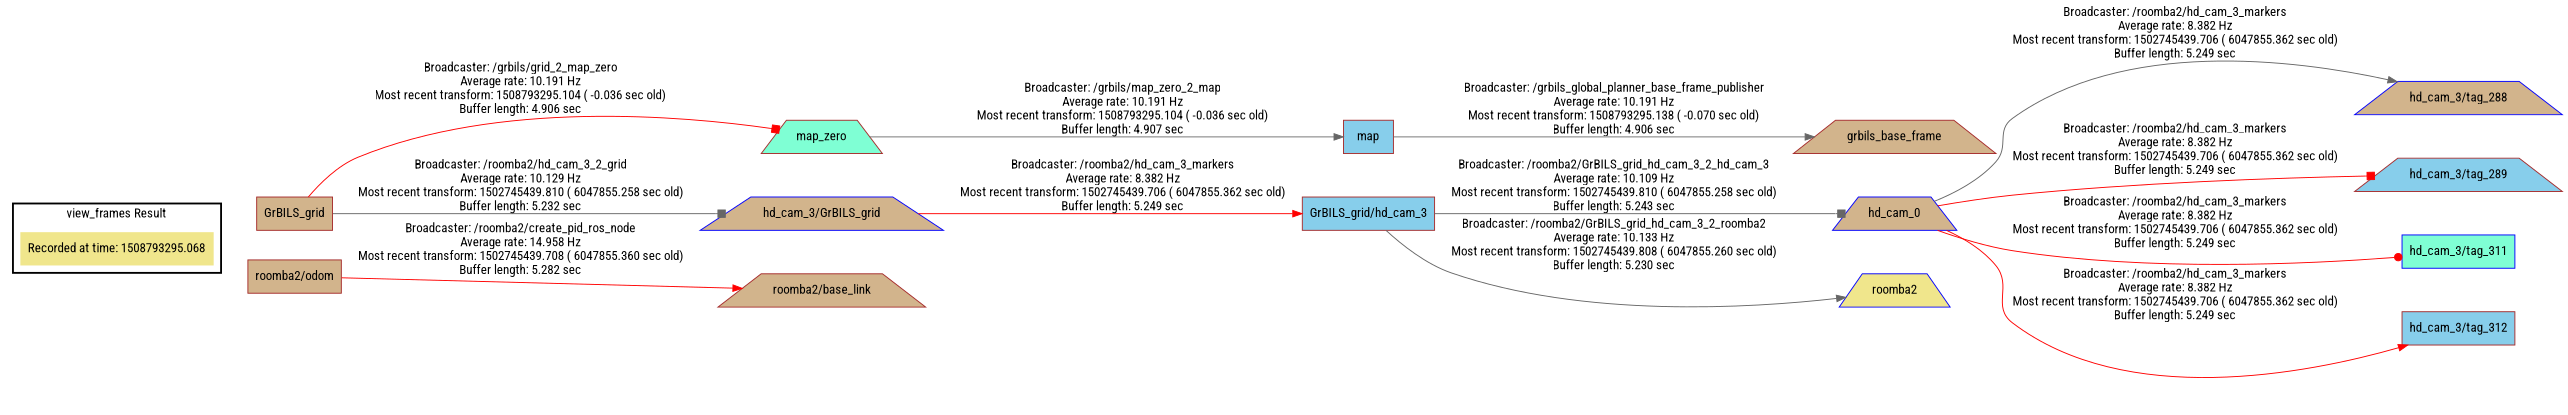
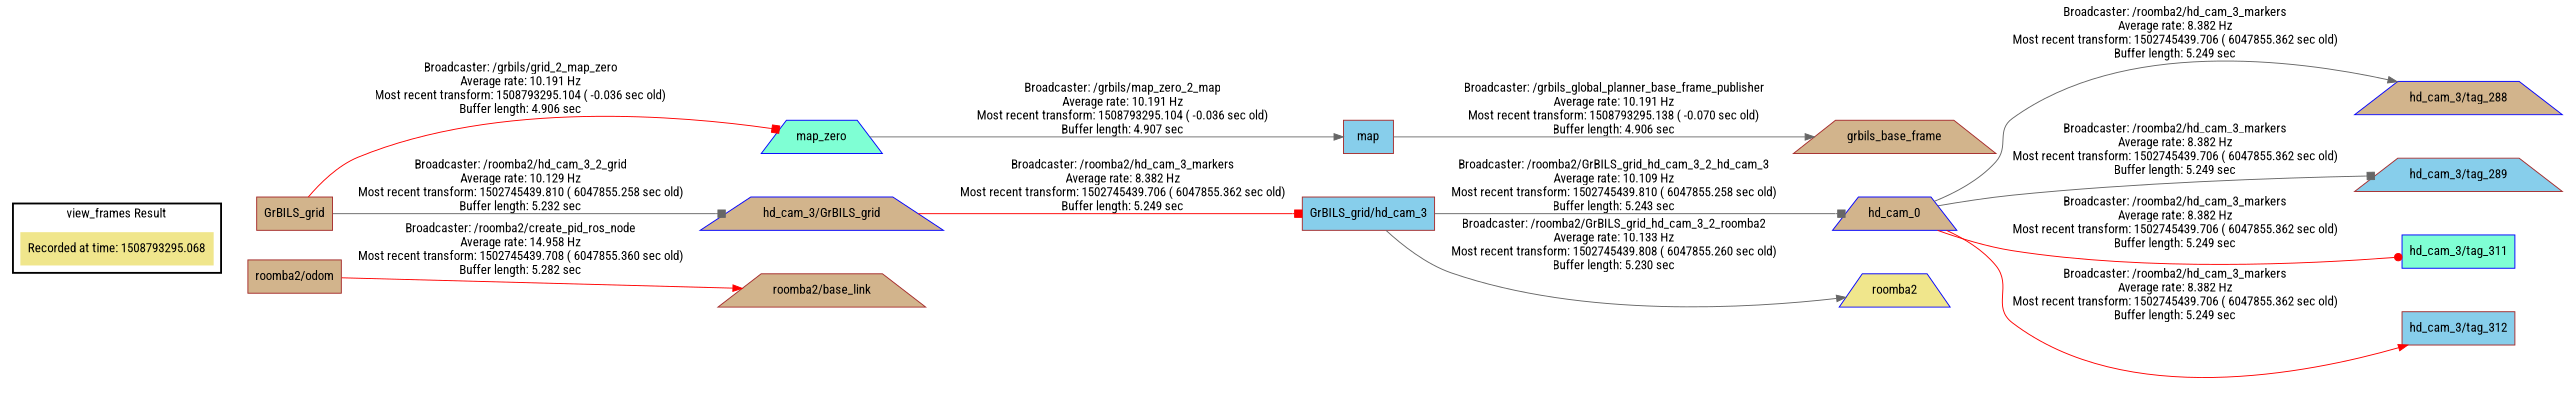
node "map_zero": color brown -> blue
edge "hd_cam_0" -> "hd_cam_3/tag_289": color red -> gray40
edge "hd_cam_3/GrBILS_grid" -> "GrBILS_grid/hd_cam_3": arrowhead normal -> box
